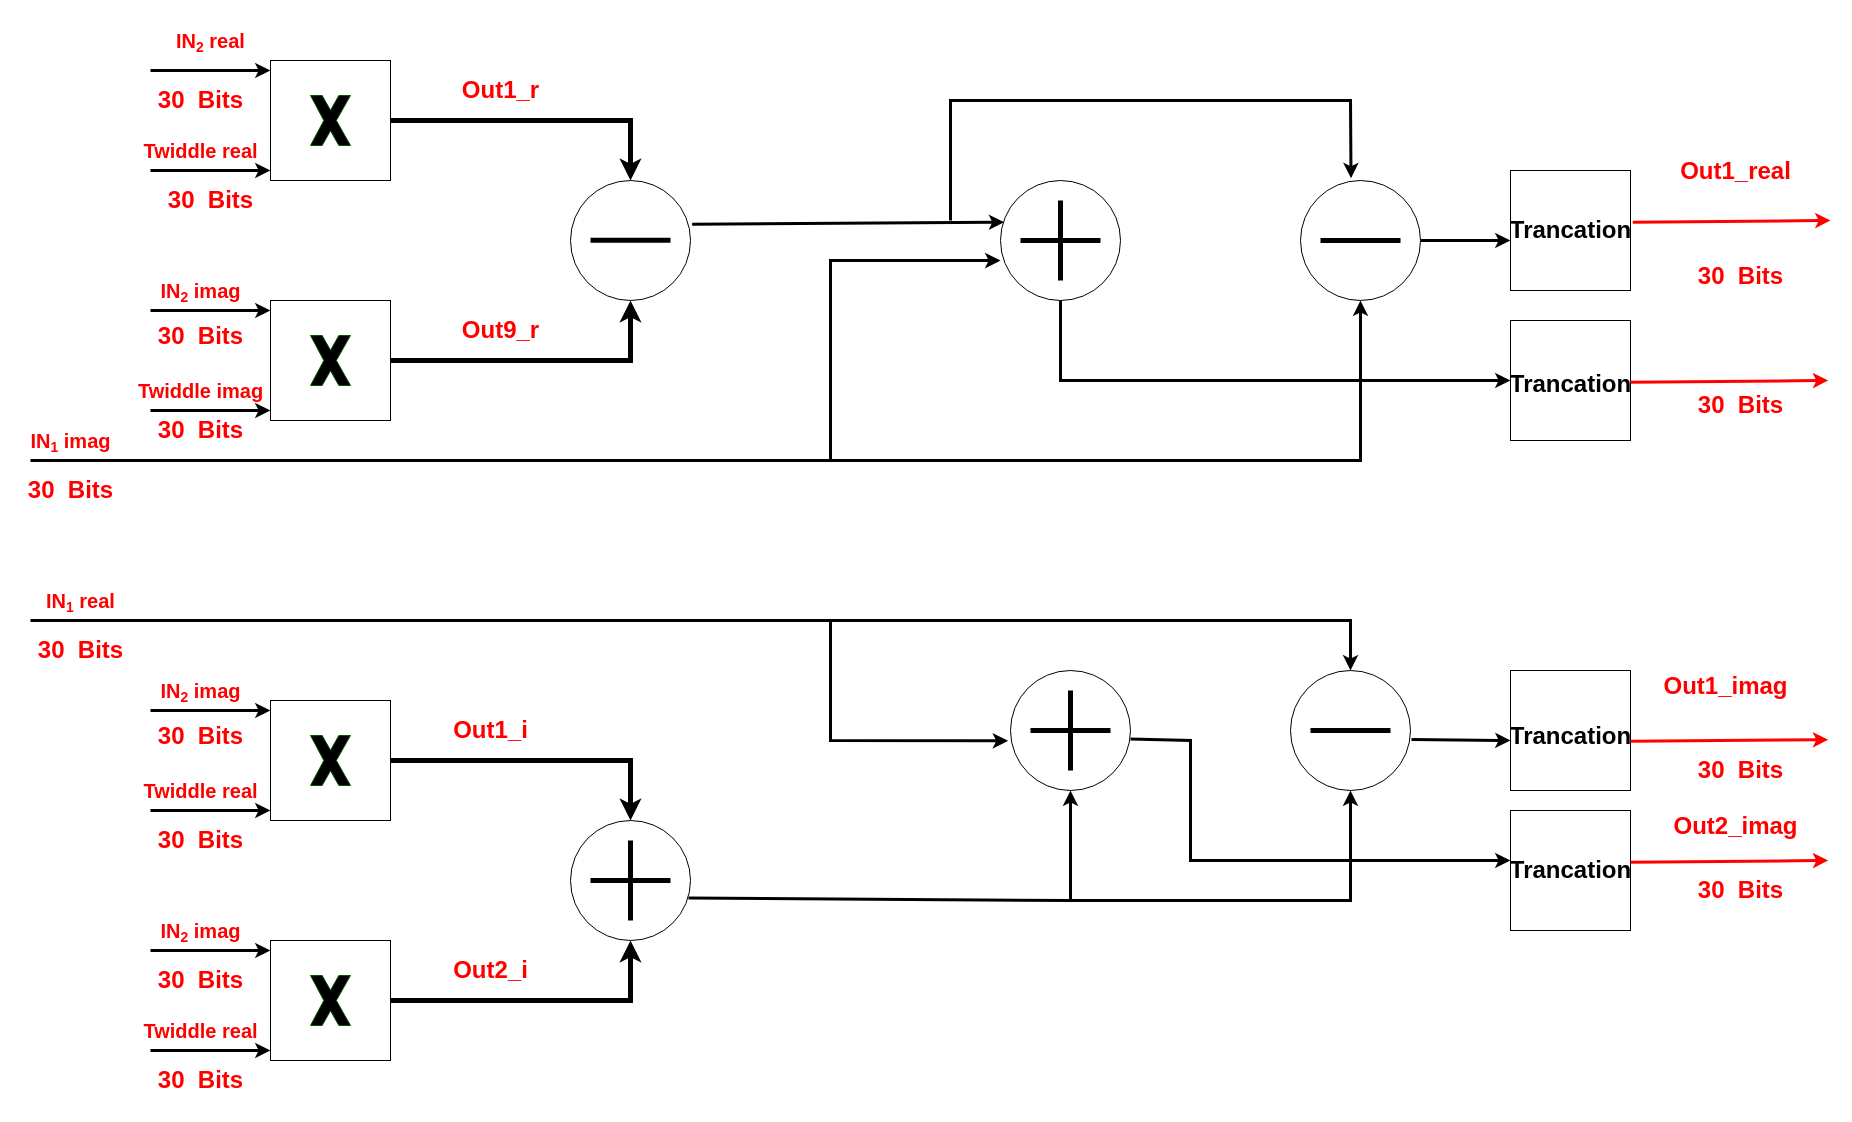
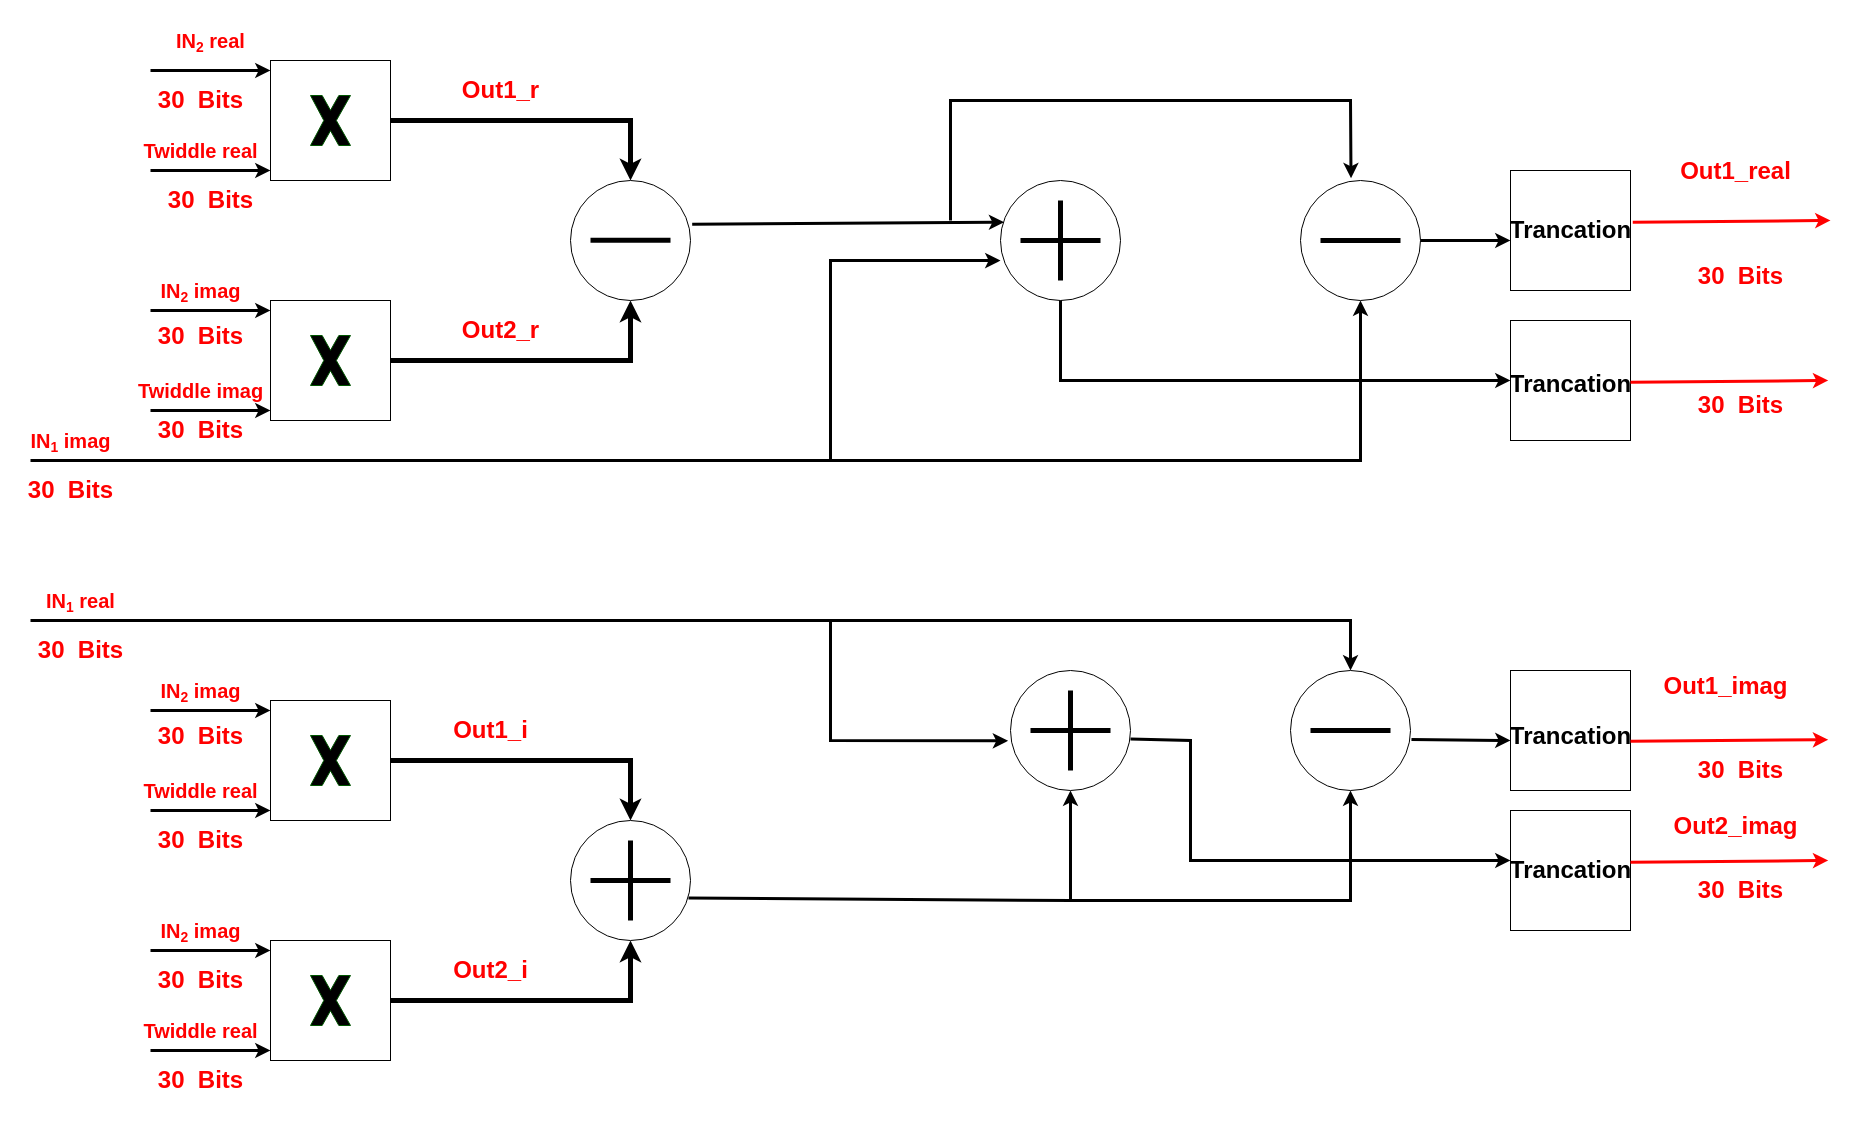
node "Out9_r": label "Out9_r" -> "Out2_r"
